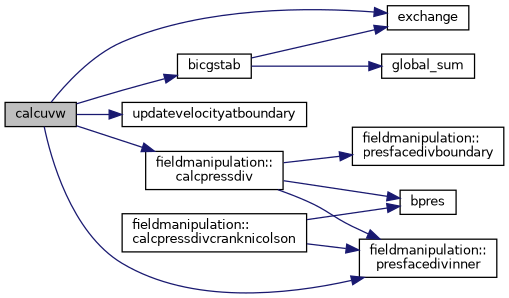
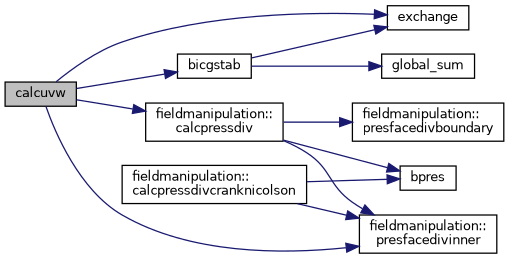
node "updatevelocityatboundary": removed
